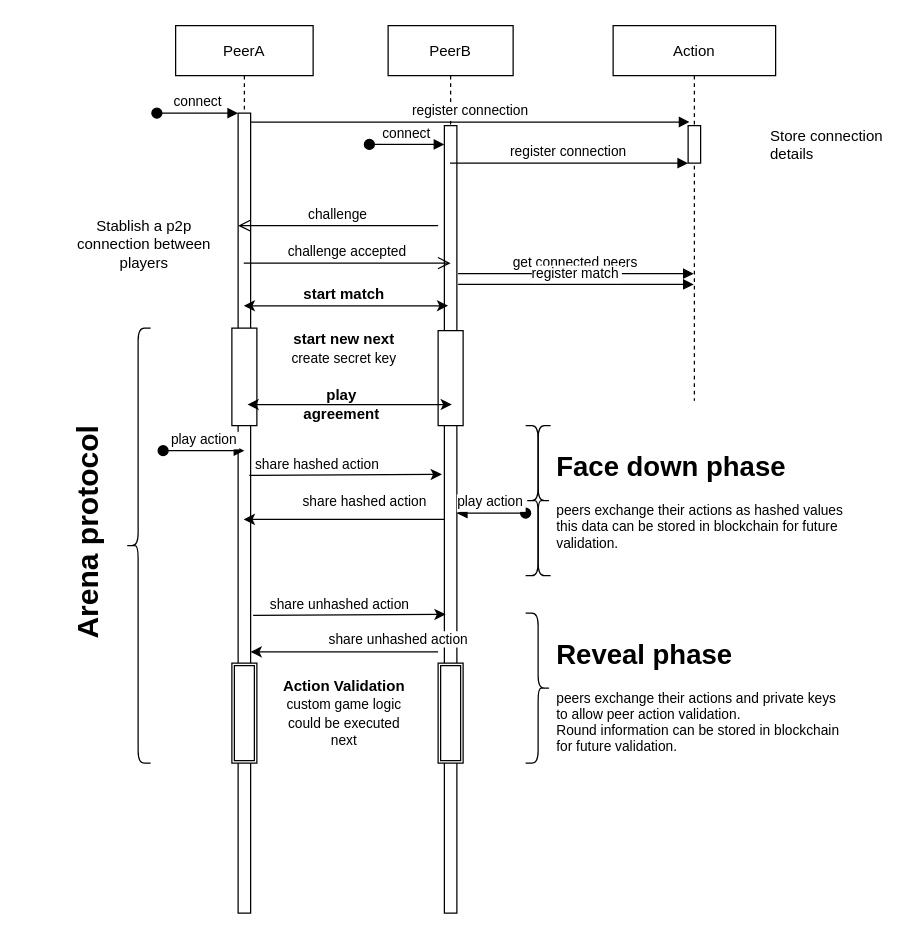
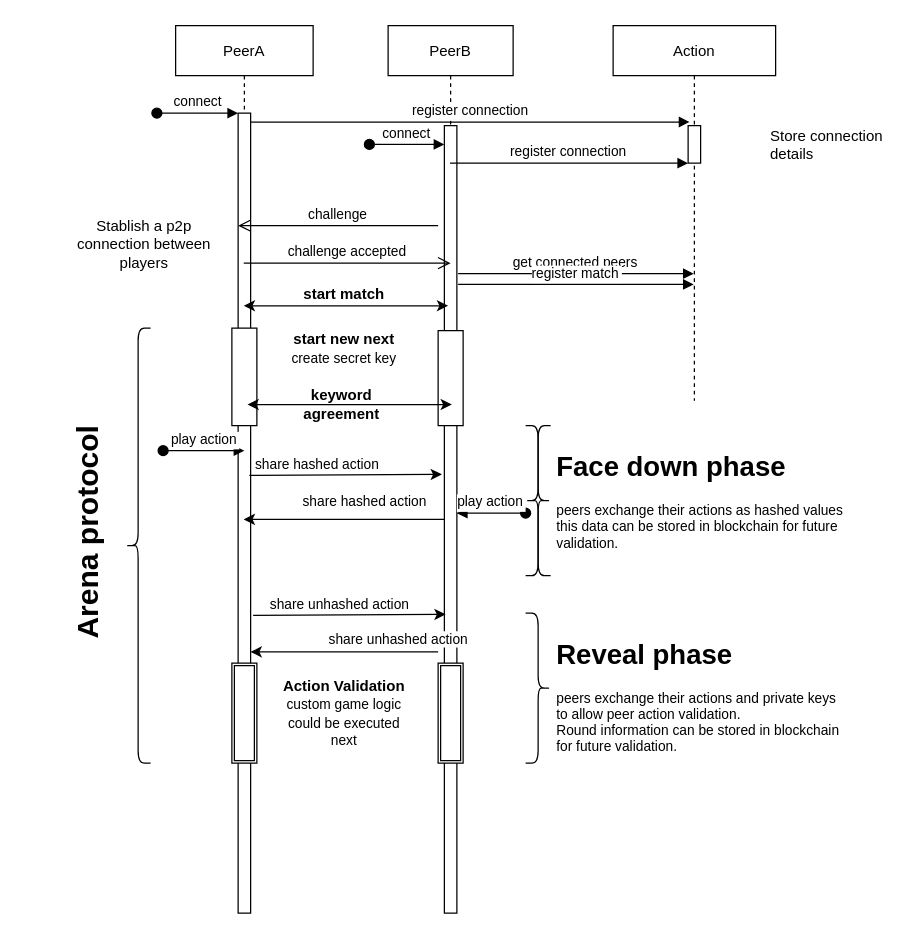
node "play agreement": label "play agreement" -> "keyword agreement"
